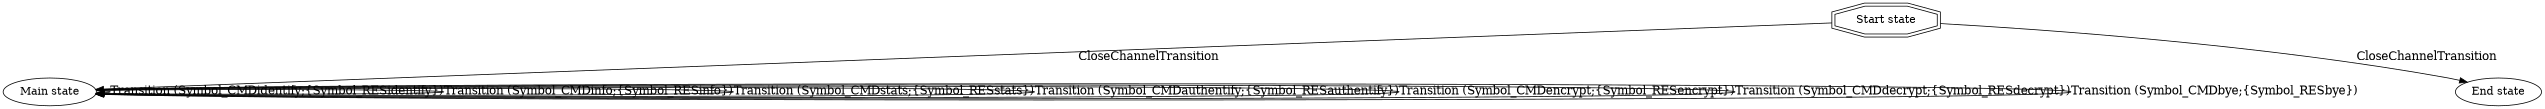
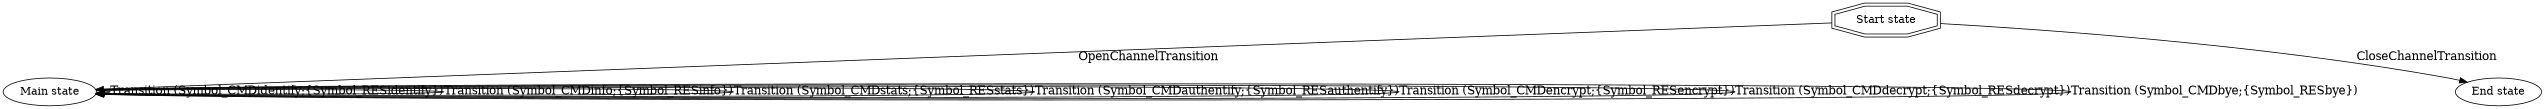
edge "Start state" -> "Main state": label "CloseChannelTransition" -> "OpenChannelTransition"
